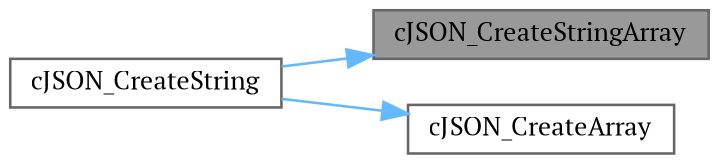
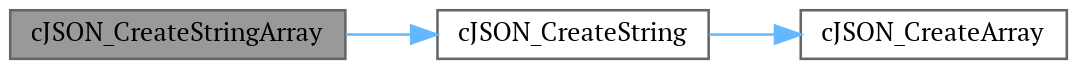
edge "cJSON_CreateString" -> "cJSON_CreateStringArray": reversed
